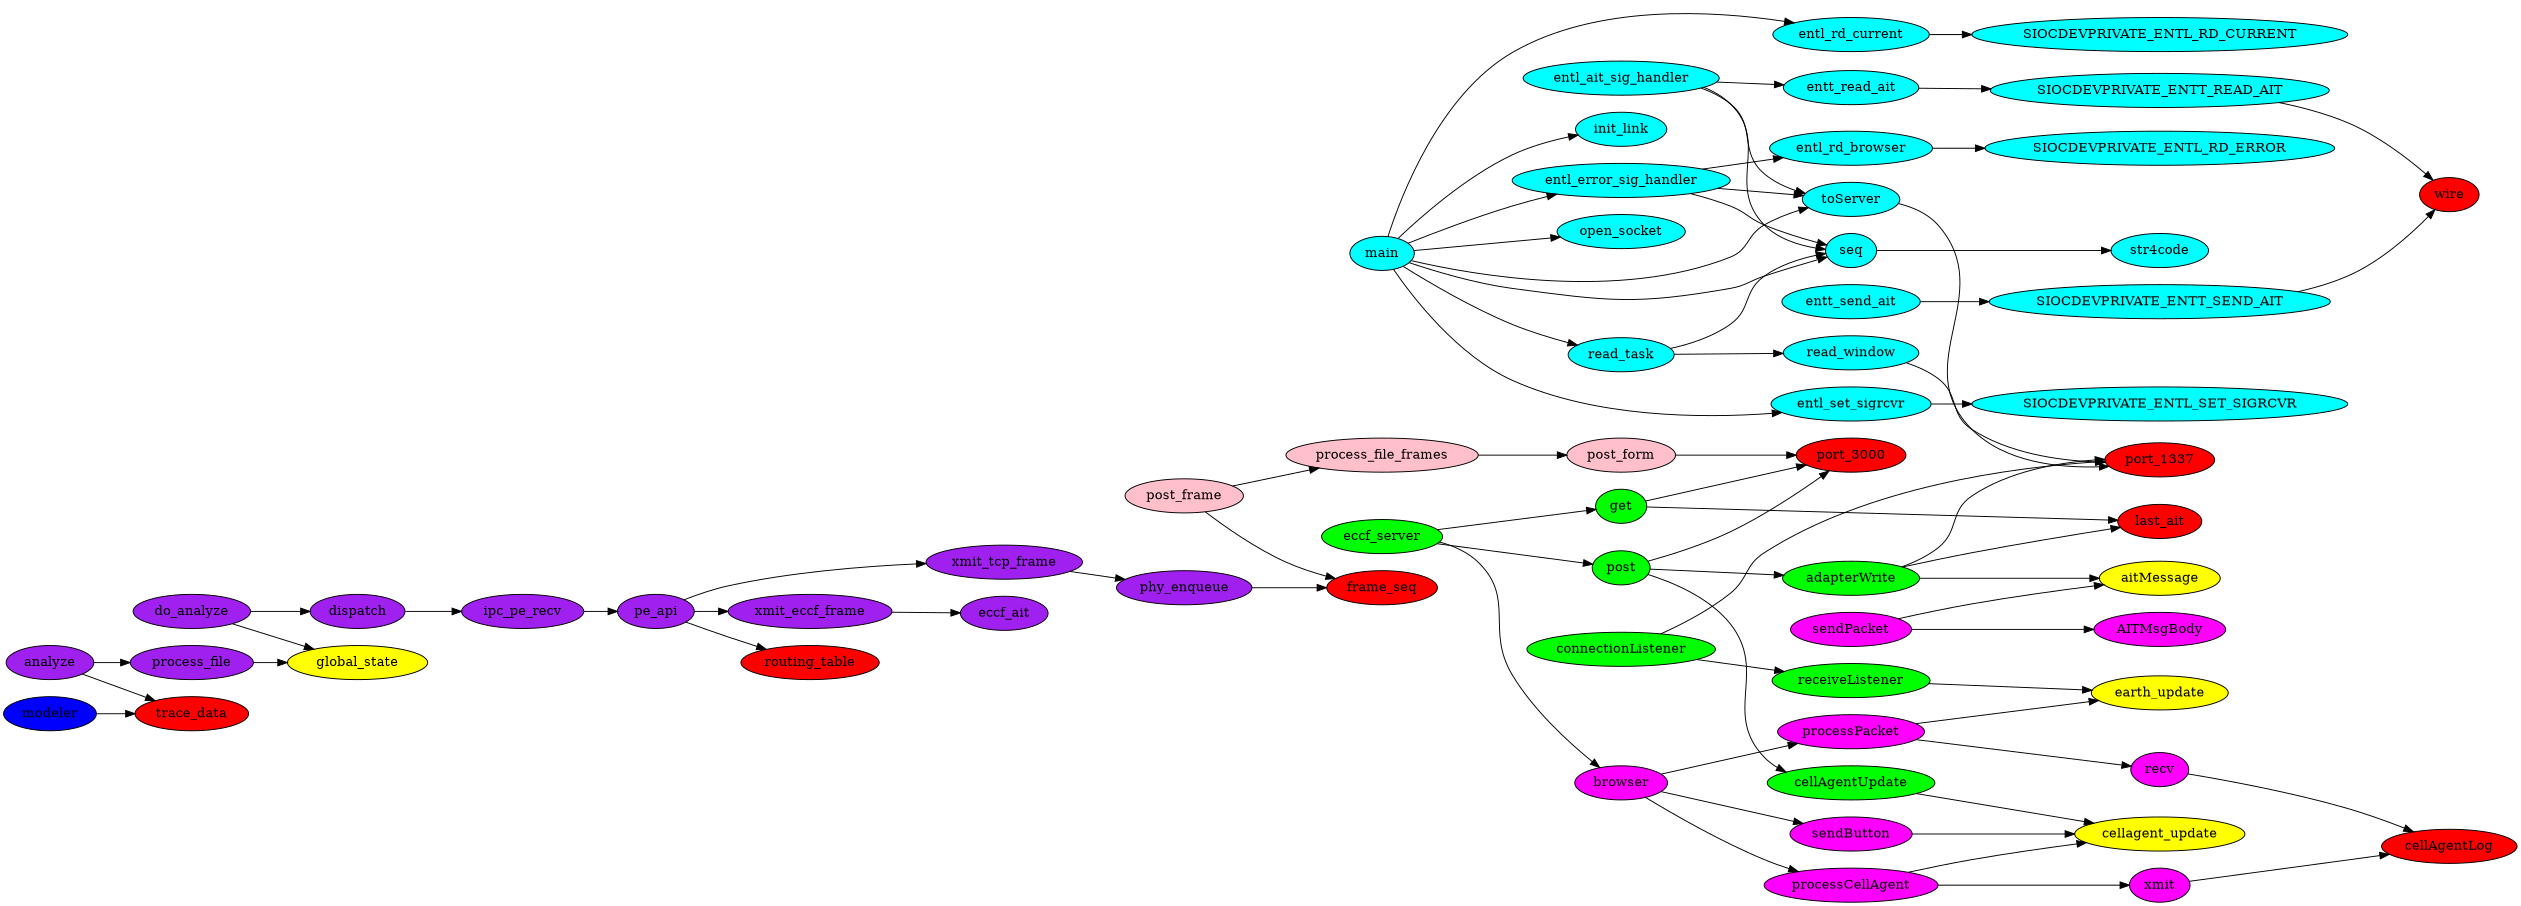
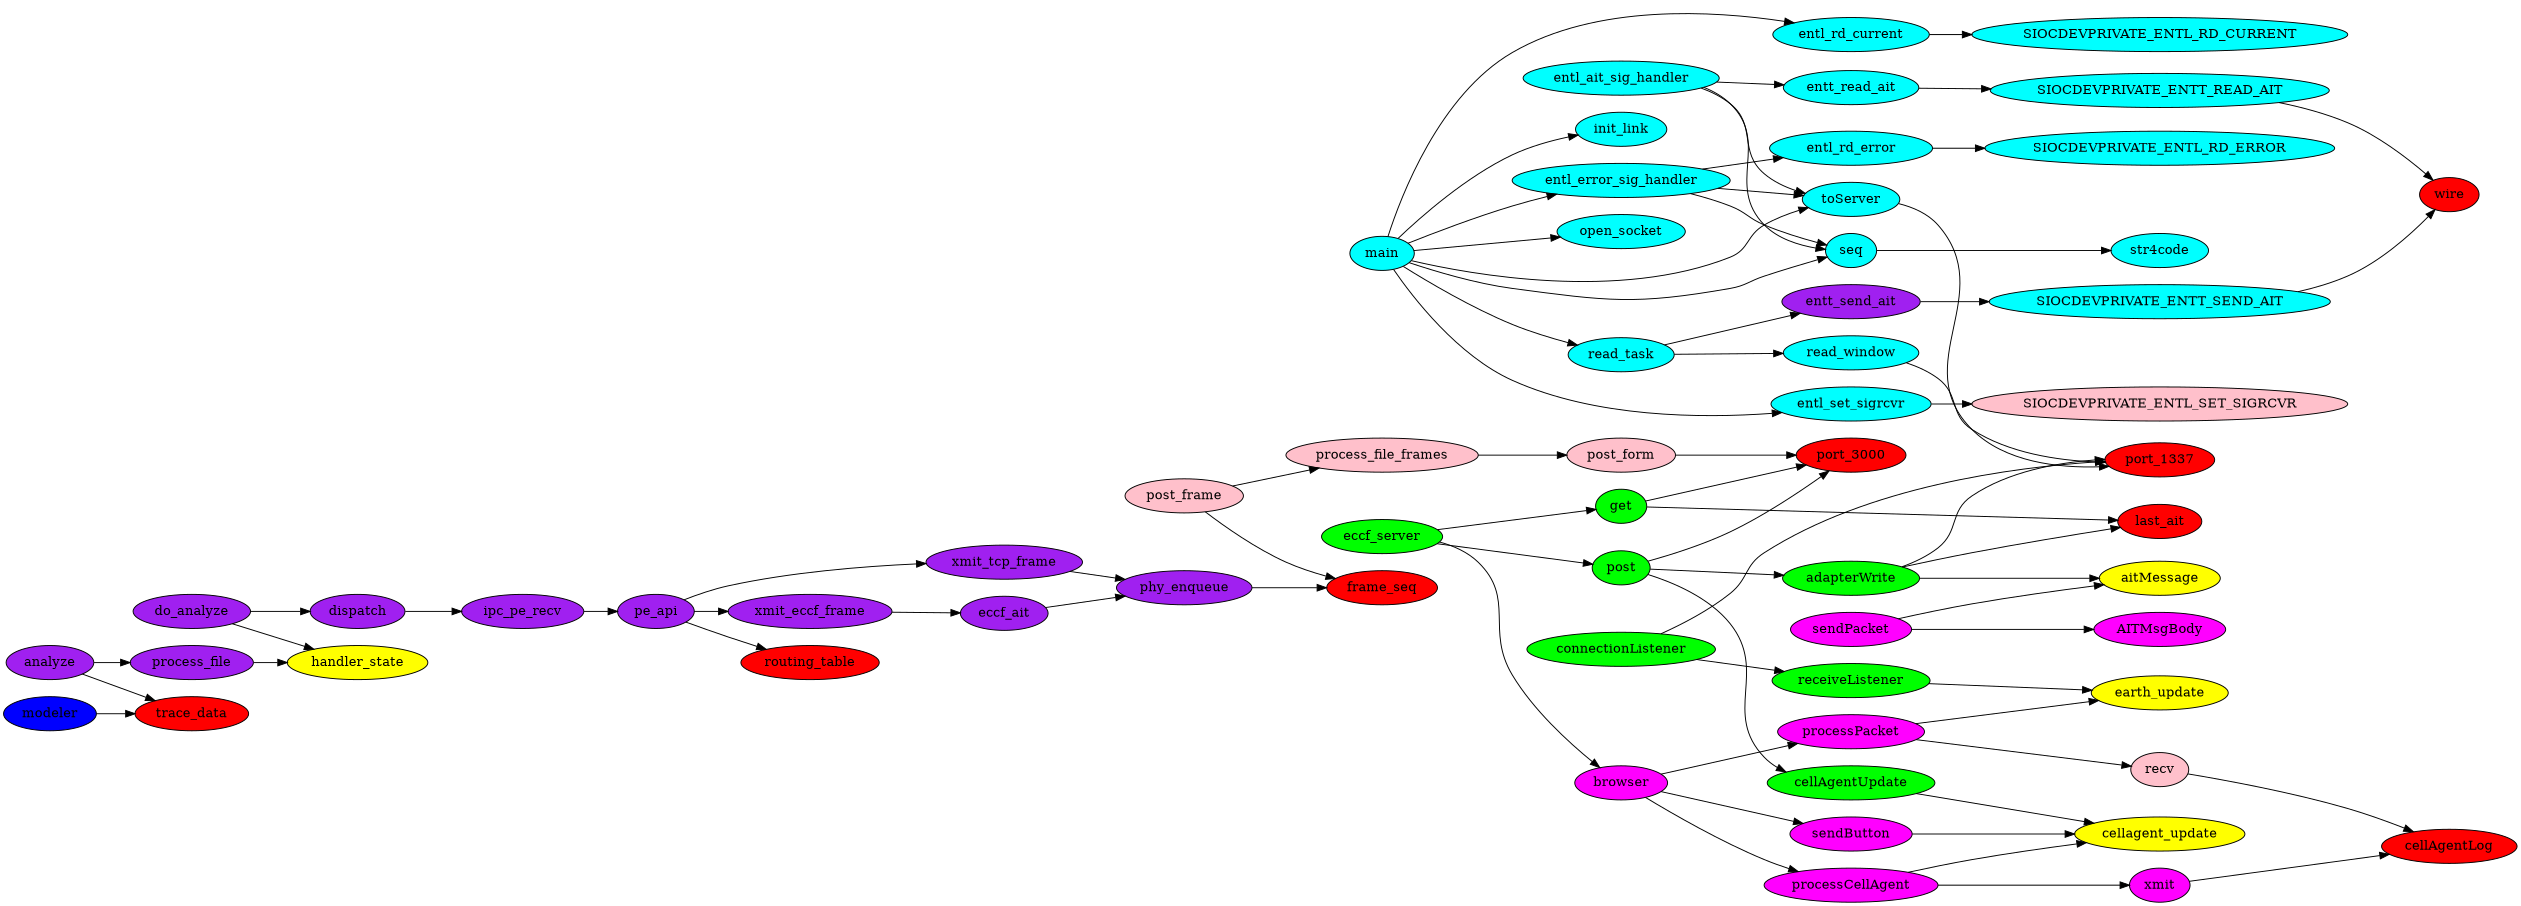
node "entl_rd_browser": label "entl_rd_browser" -> "entl_rd_error"
node "entt_send_ait": fillcolor cyan -> purple
edge "read_task" -> "seq": now "read_task" -> "entt_send_ait"
node "SIOCDEVPRIVATE_ENTL_SET_SIGRCVR": fillcolor cyan -> pink
edge "eccf_ait" -> "phy_enqueue": added
node "global_state": label "global_state" -> "handler_state"
node "recv": fillcolor magenta -> pink
